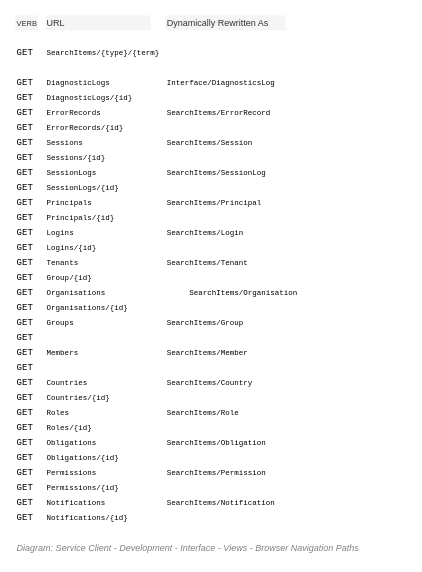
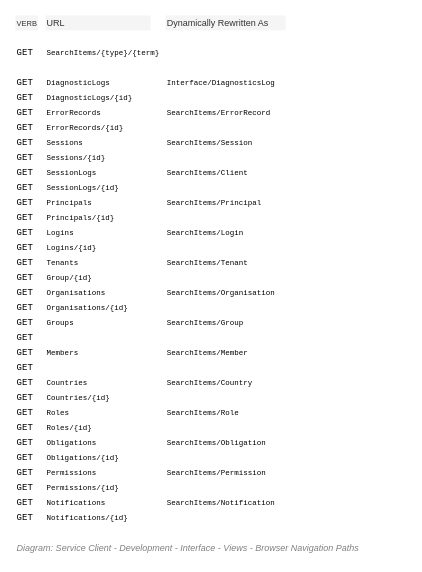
node "SearchItems/SessionLog": label "SearchItems/SessionLog" -> "SearchItems/Client"
node "SearchItems/Organisation": moved (248, 293) -> (225, 293)
